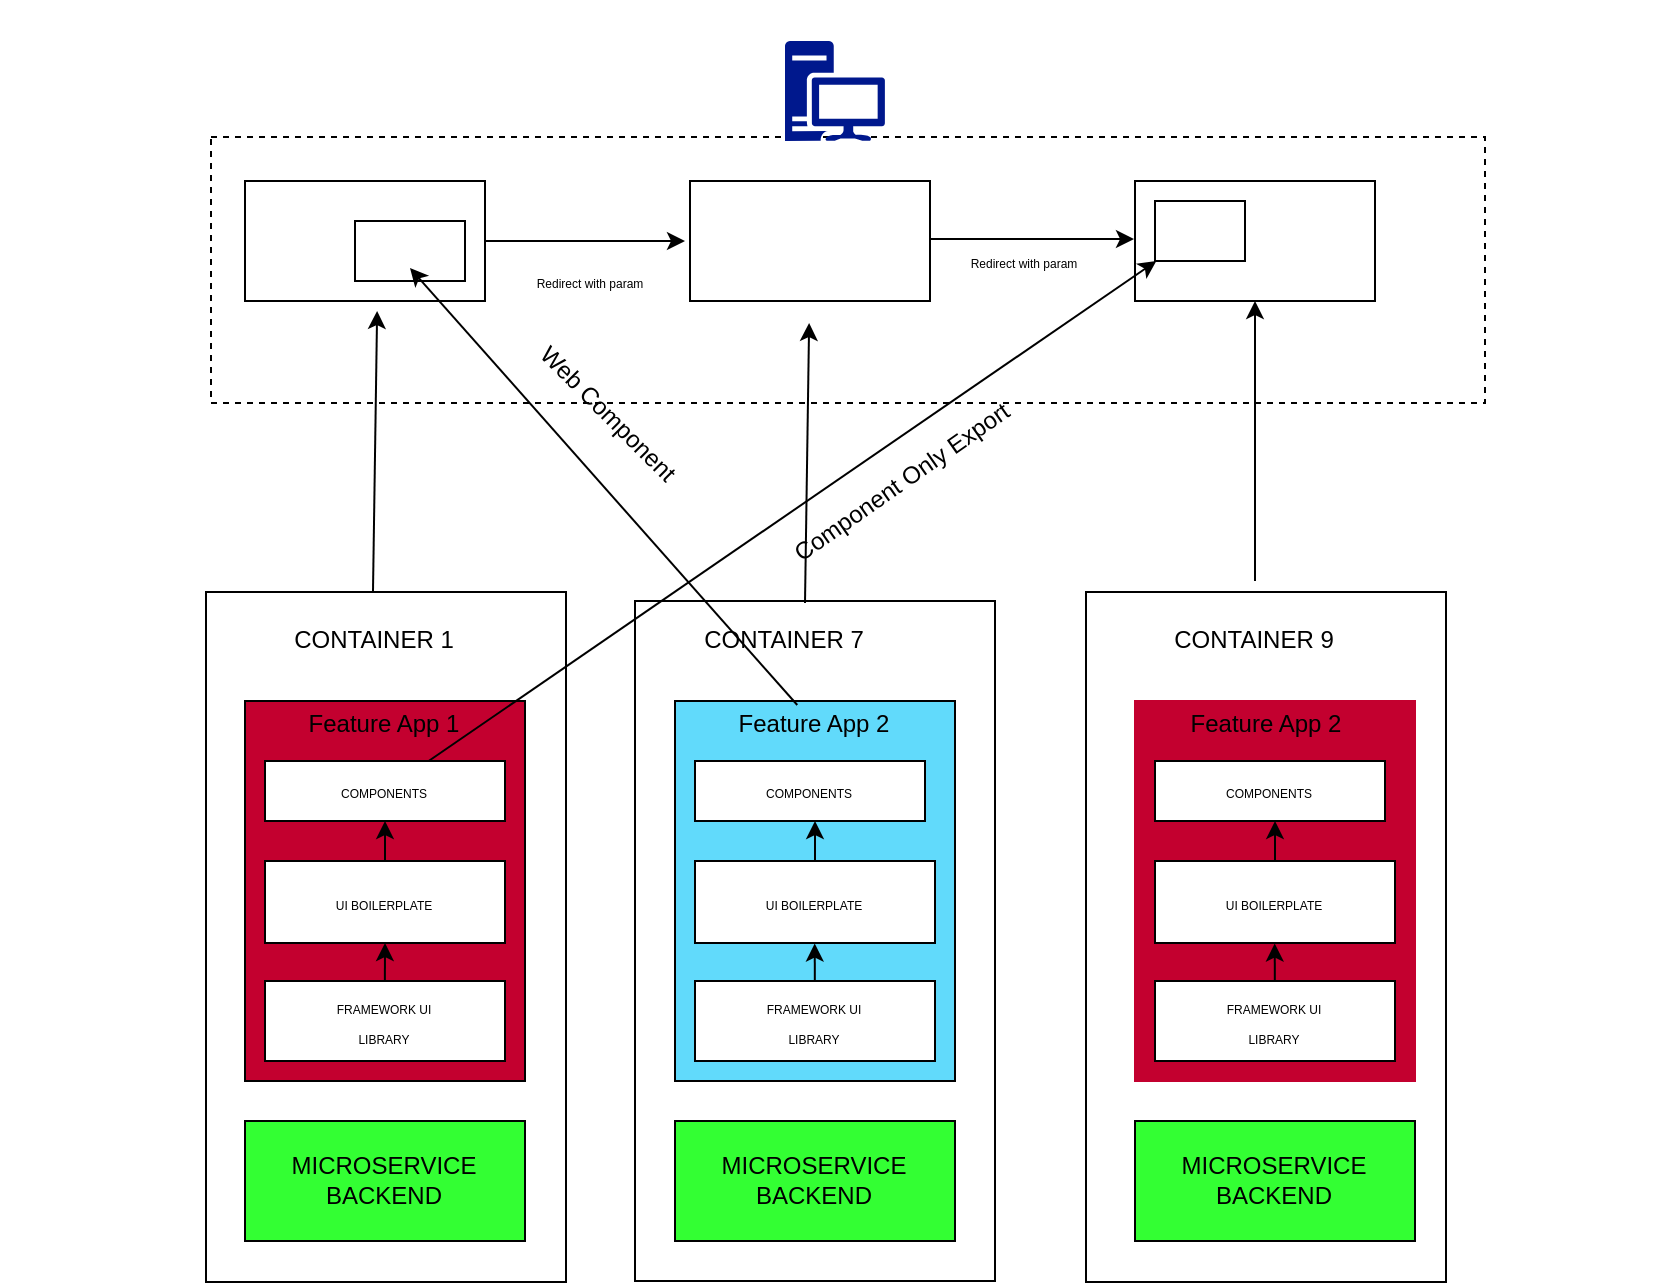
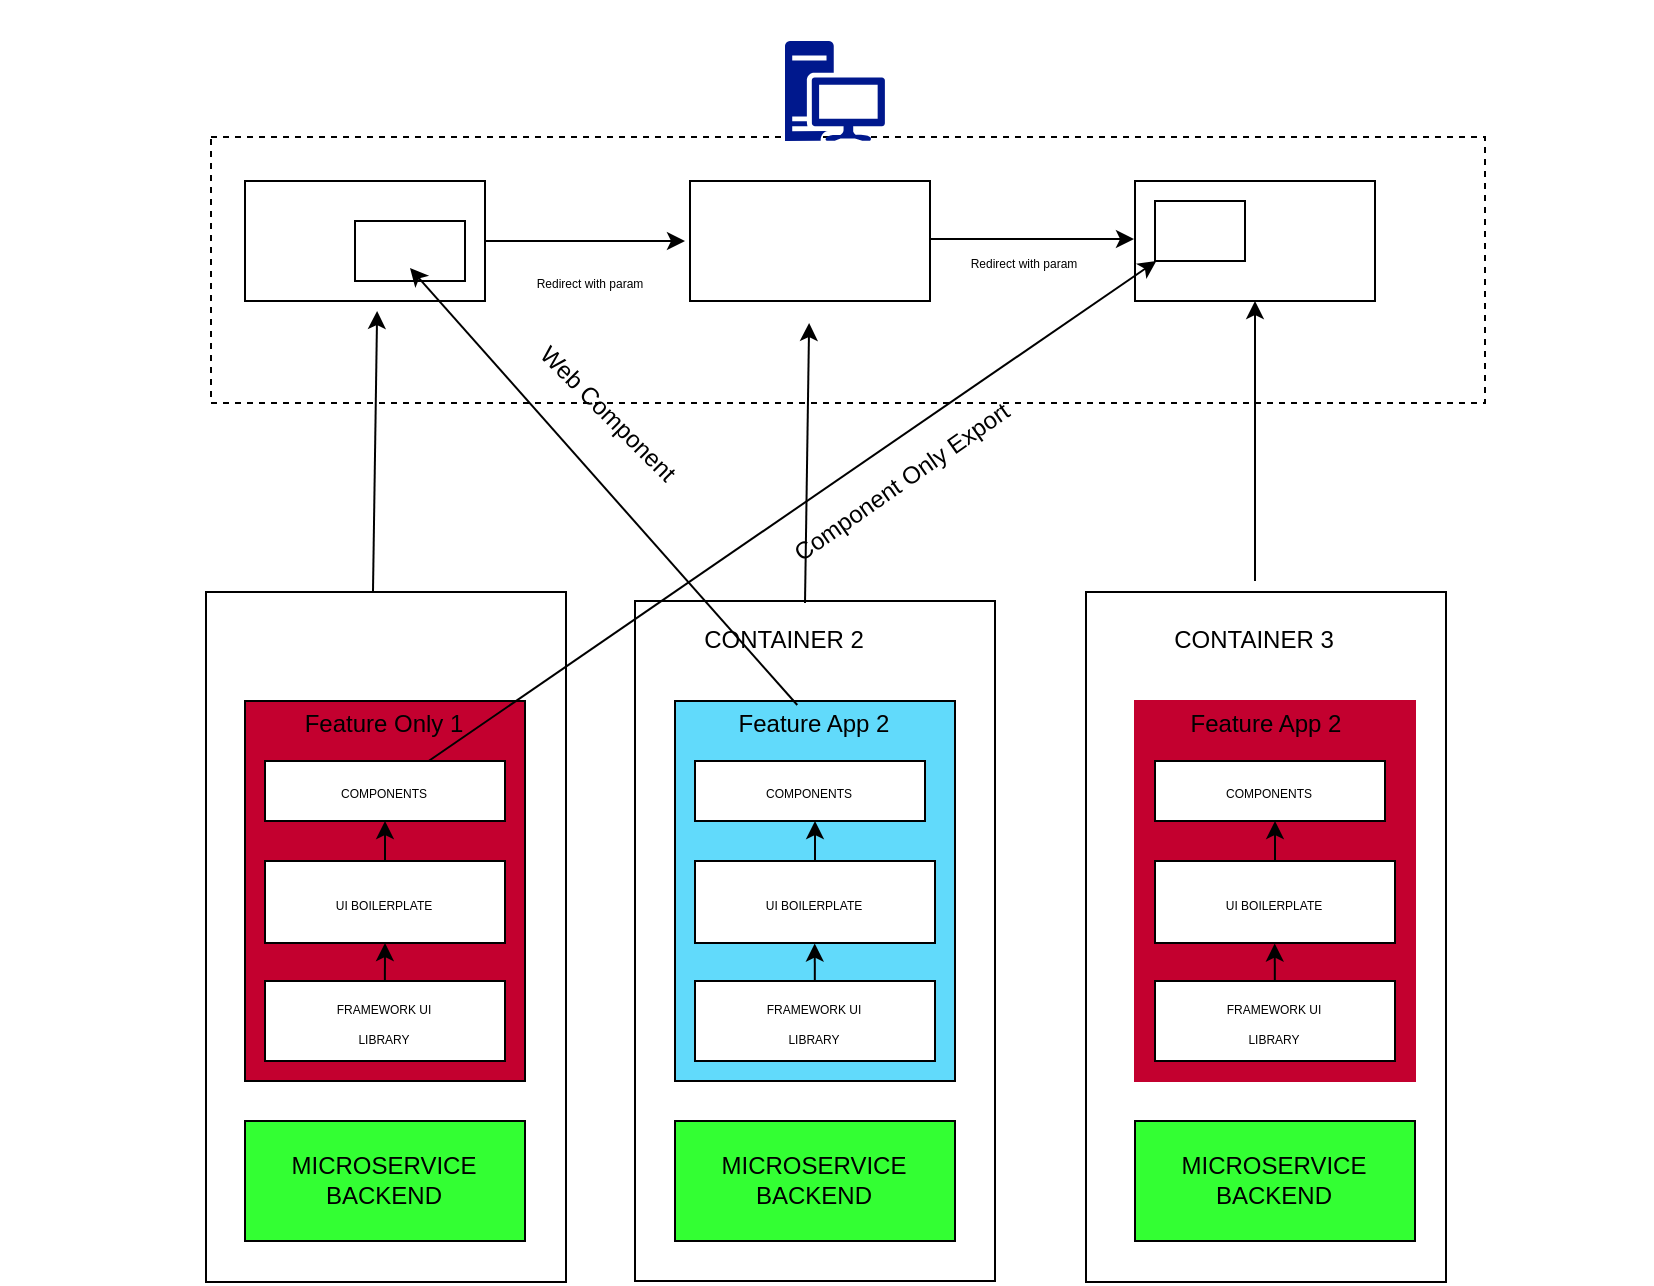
node "CONTAINER 1": removed
node "CONTAINER 7": label "CONTAINER 7" -> "CONTAINER 2"
node "CONTAINER 9": label "CONTAINER 9" -> "CONTAINER 3"
node "Feature App 1": label "Feature App 1" -> "Feature Only 1"
